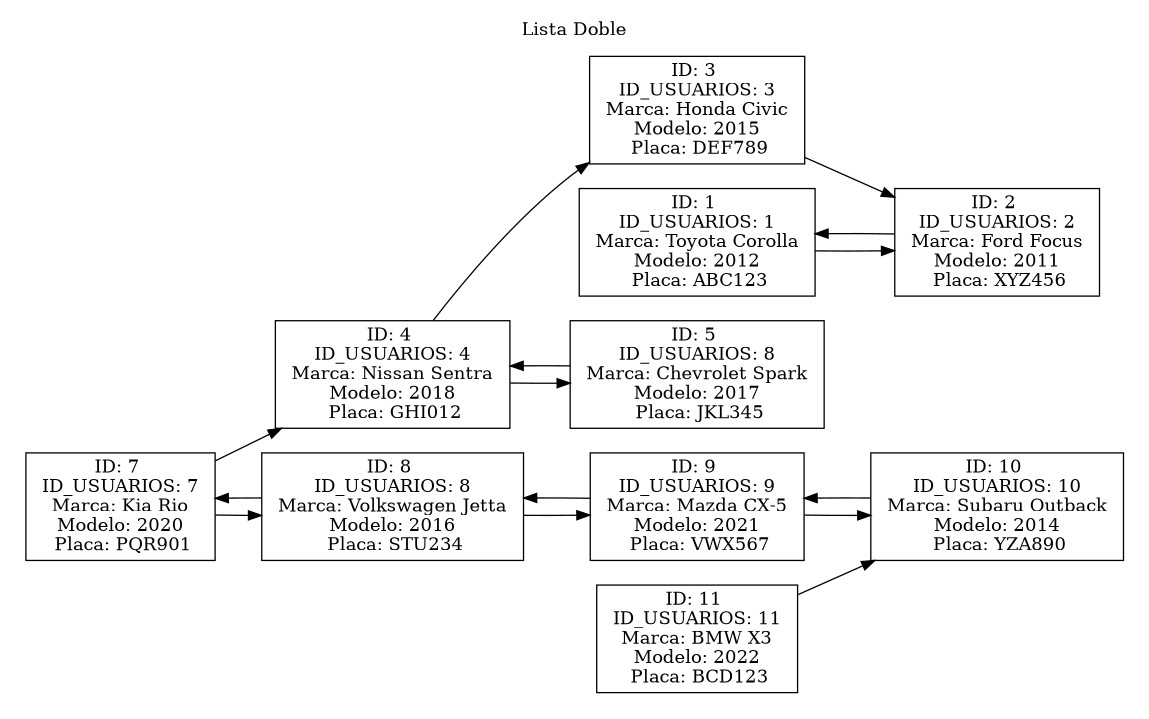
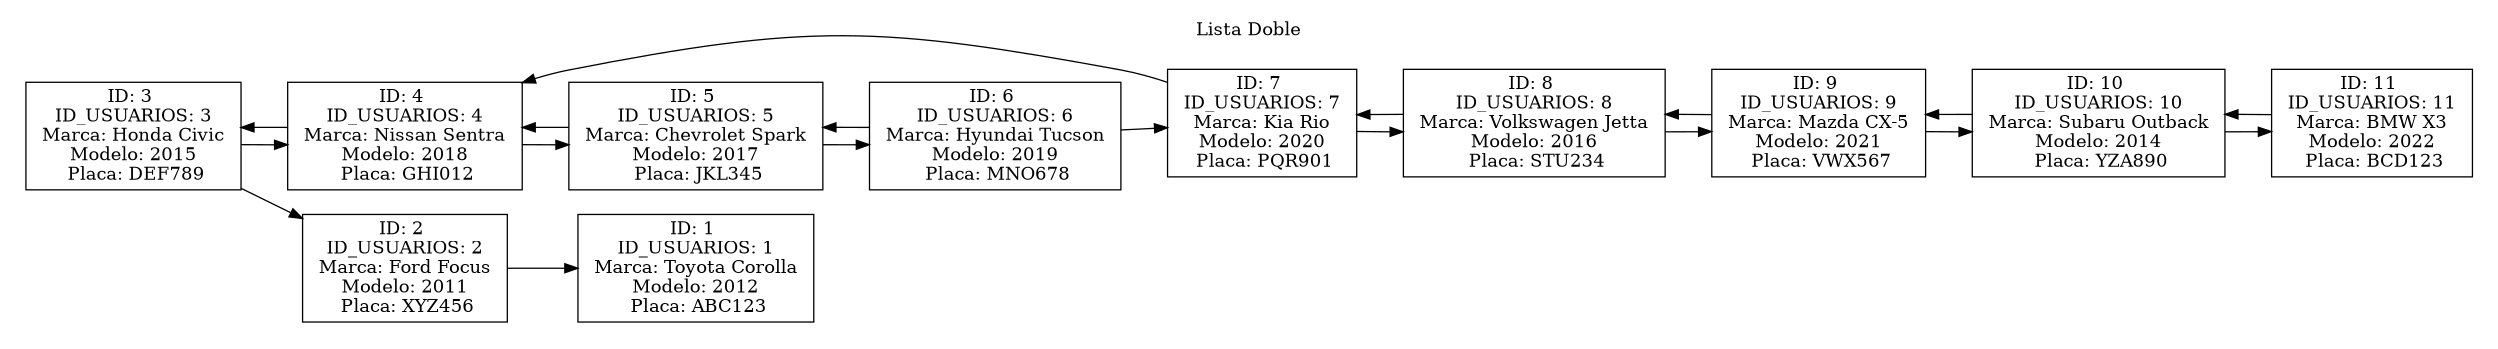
edge "ID: 10" -> "ID: 11": added
node "ID: 6": added
edge "ID: 3" -> "ID: 4": added
edge "ID: 1" -> "ID: 2": removed
node "ID: 5": text "ID_USUARIOS: 8" -> "ID_USUARIOS: 5"
